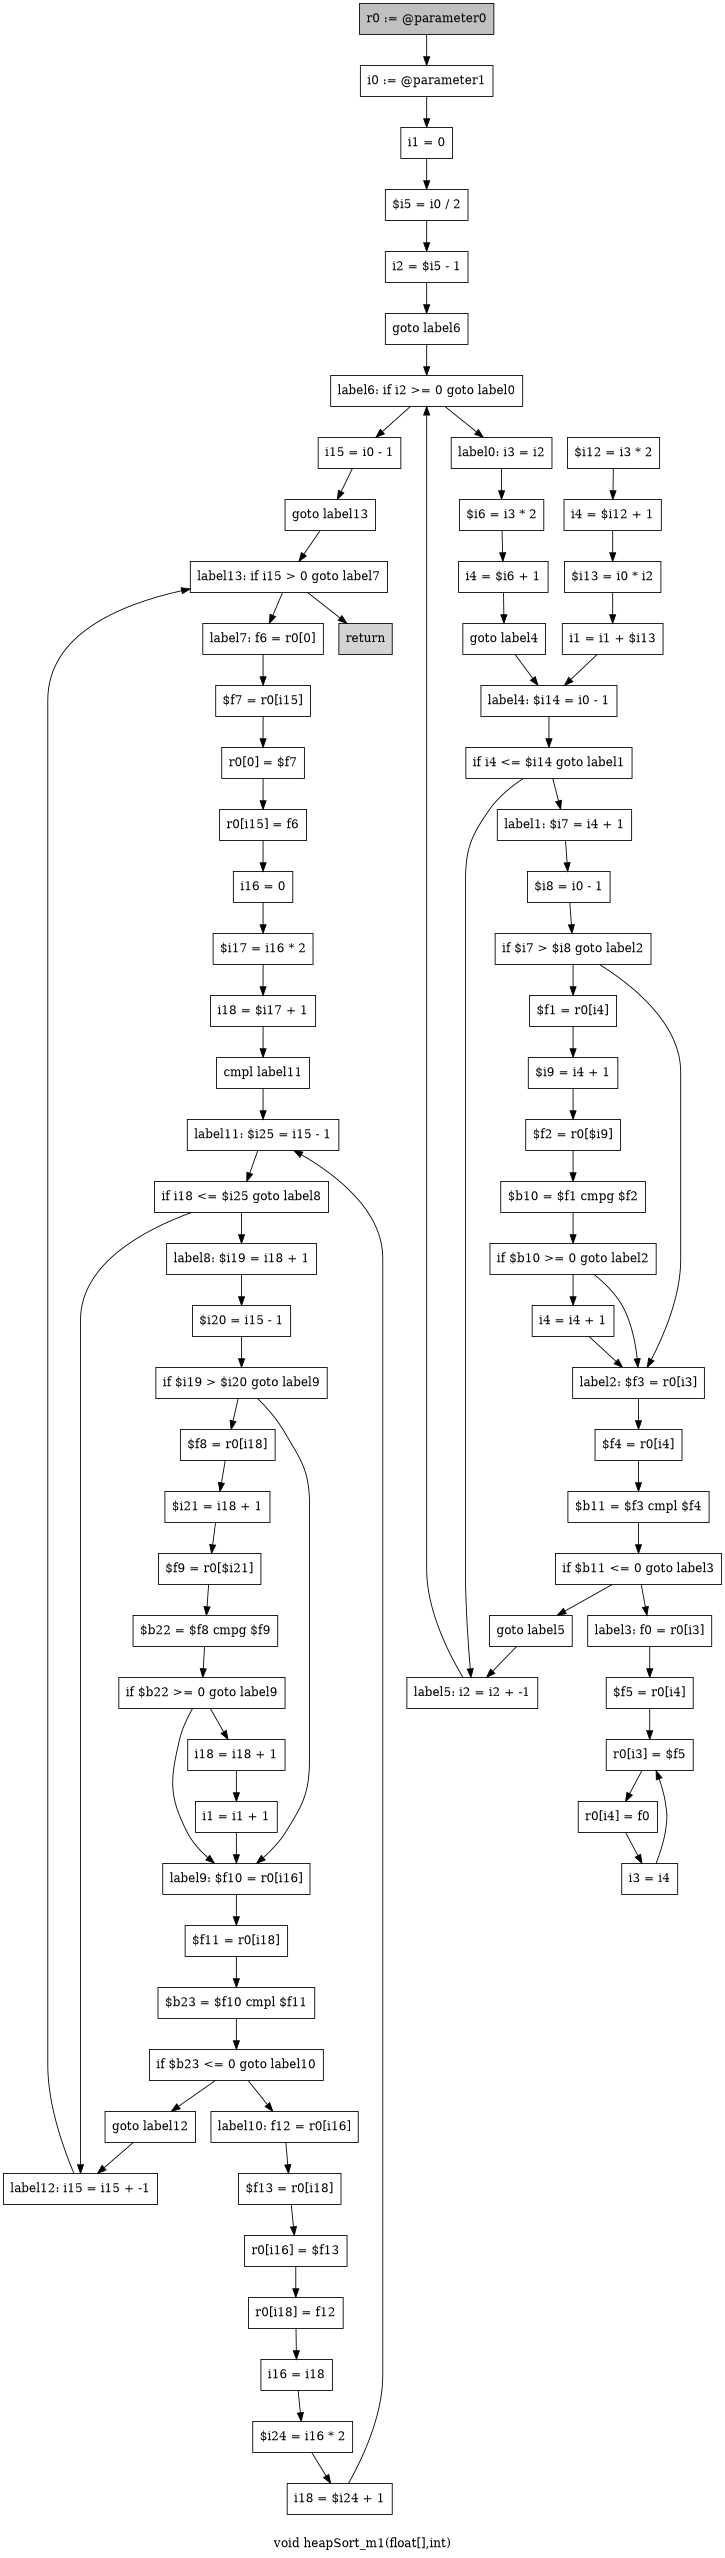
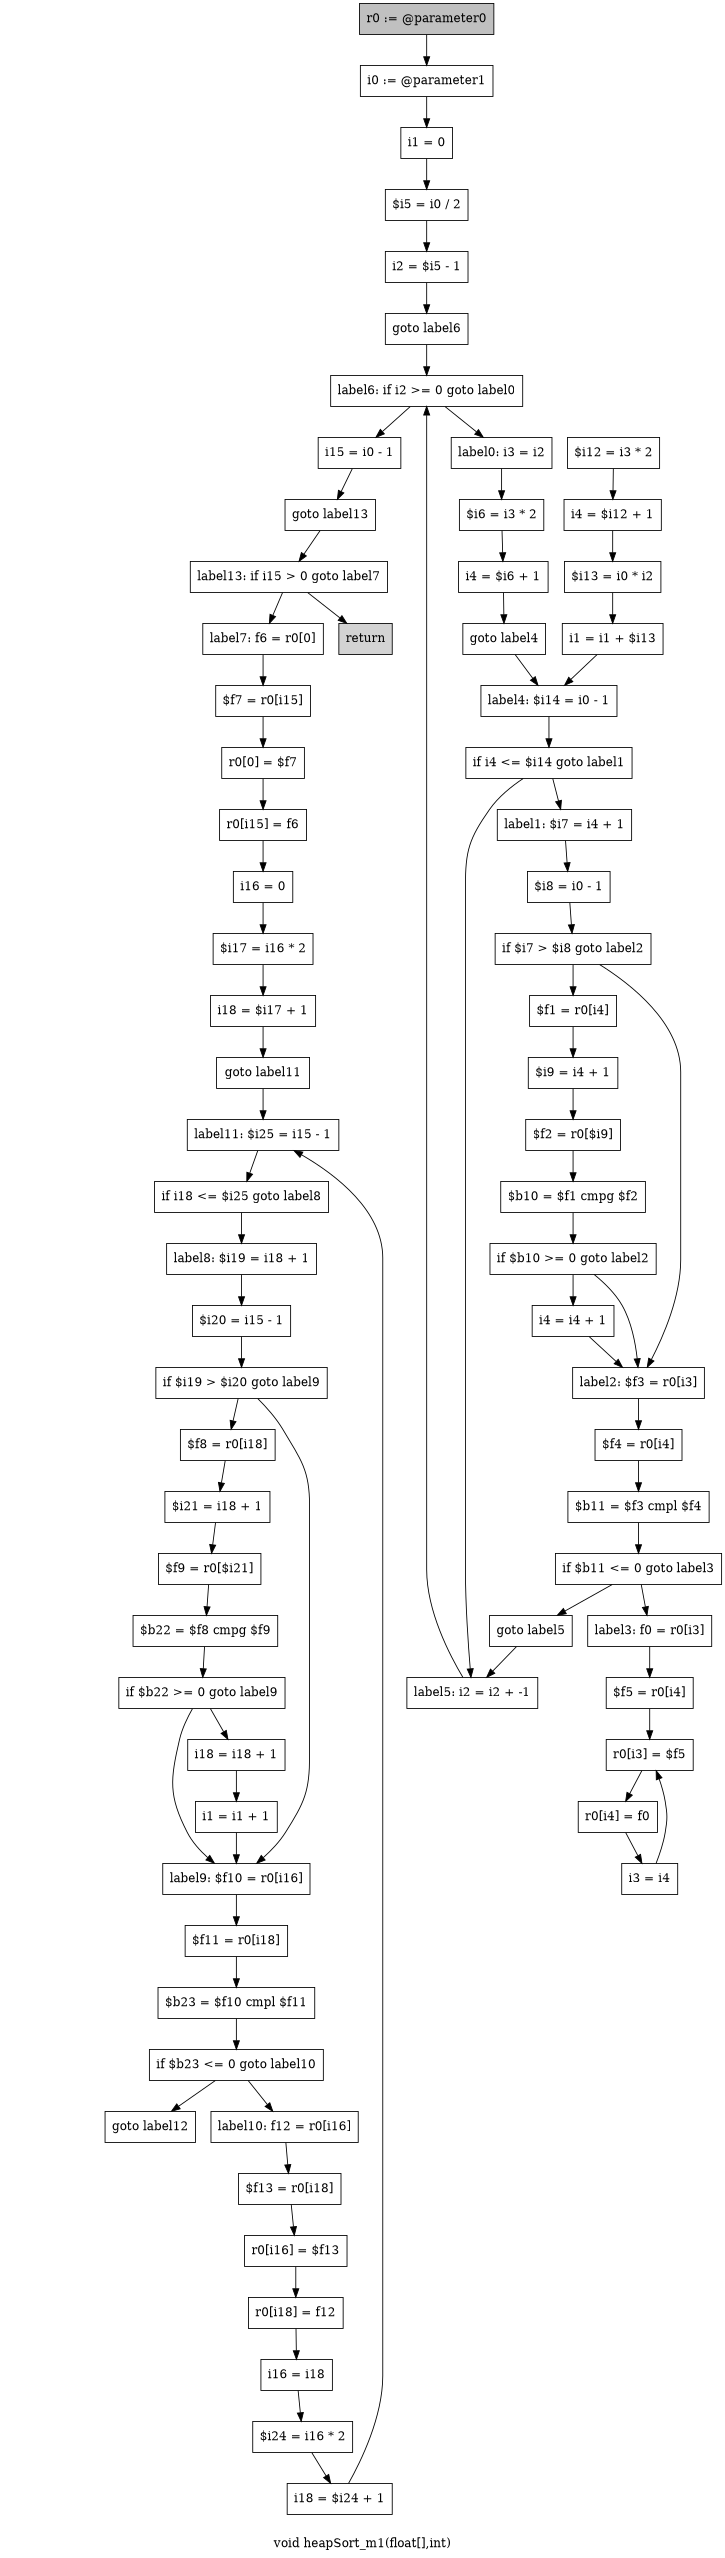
node "cmpl label11": label "cmpl label11" -> "goto label11"
node "label12: i15 = i15 + -1": removed
